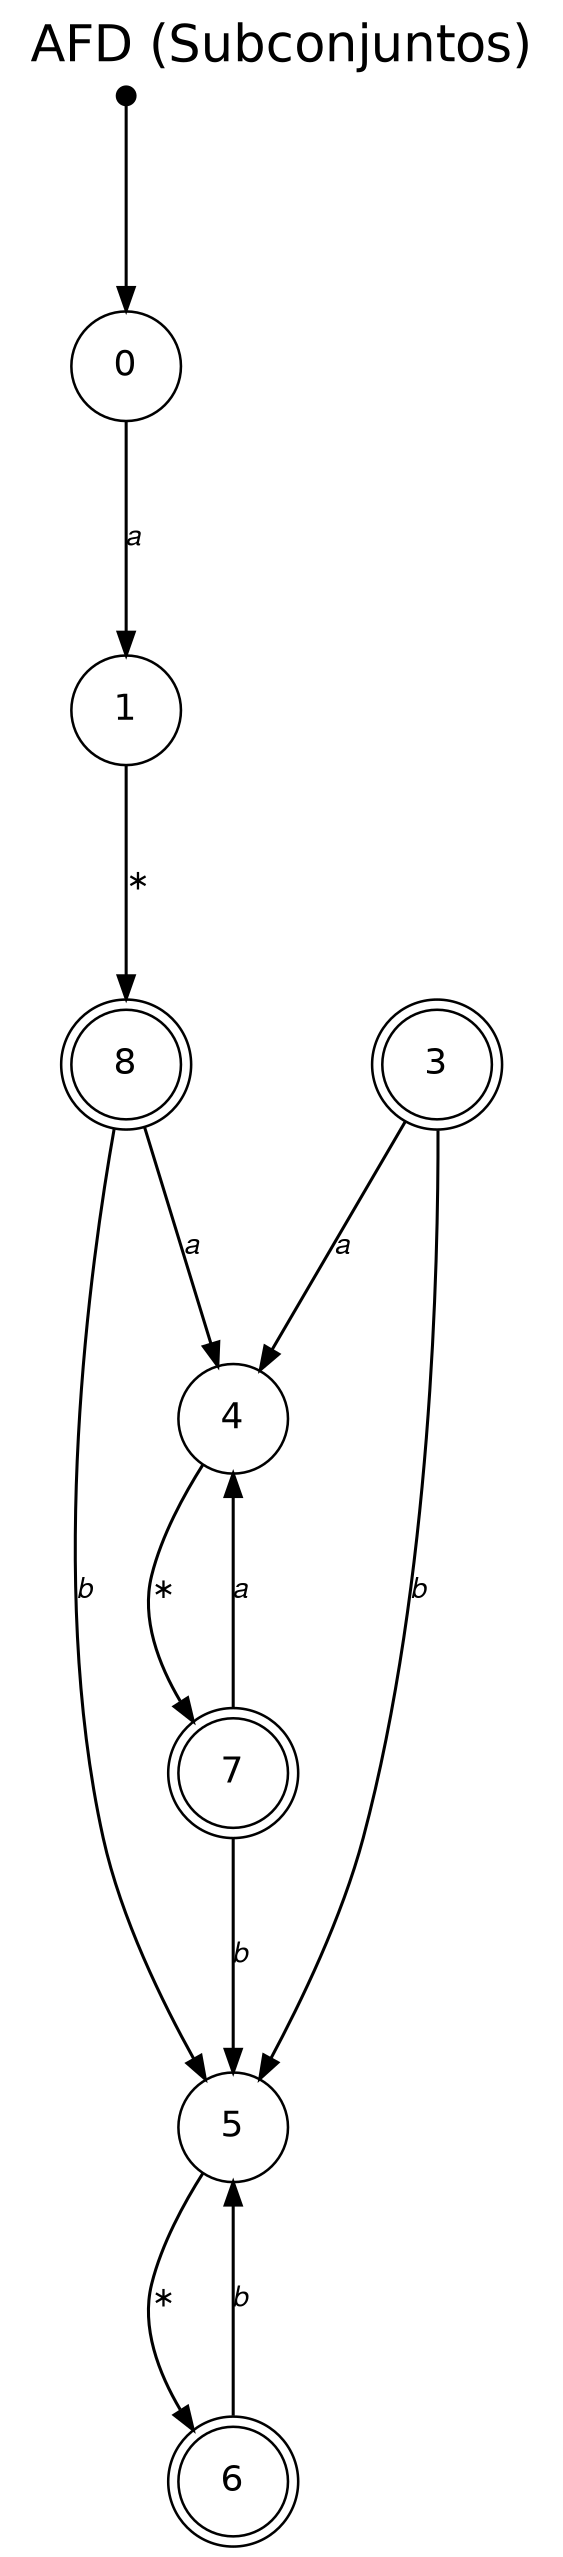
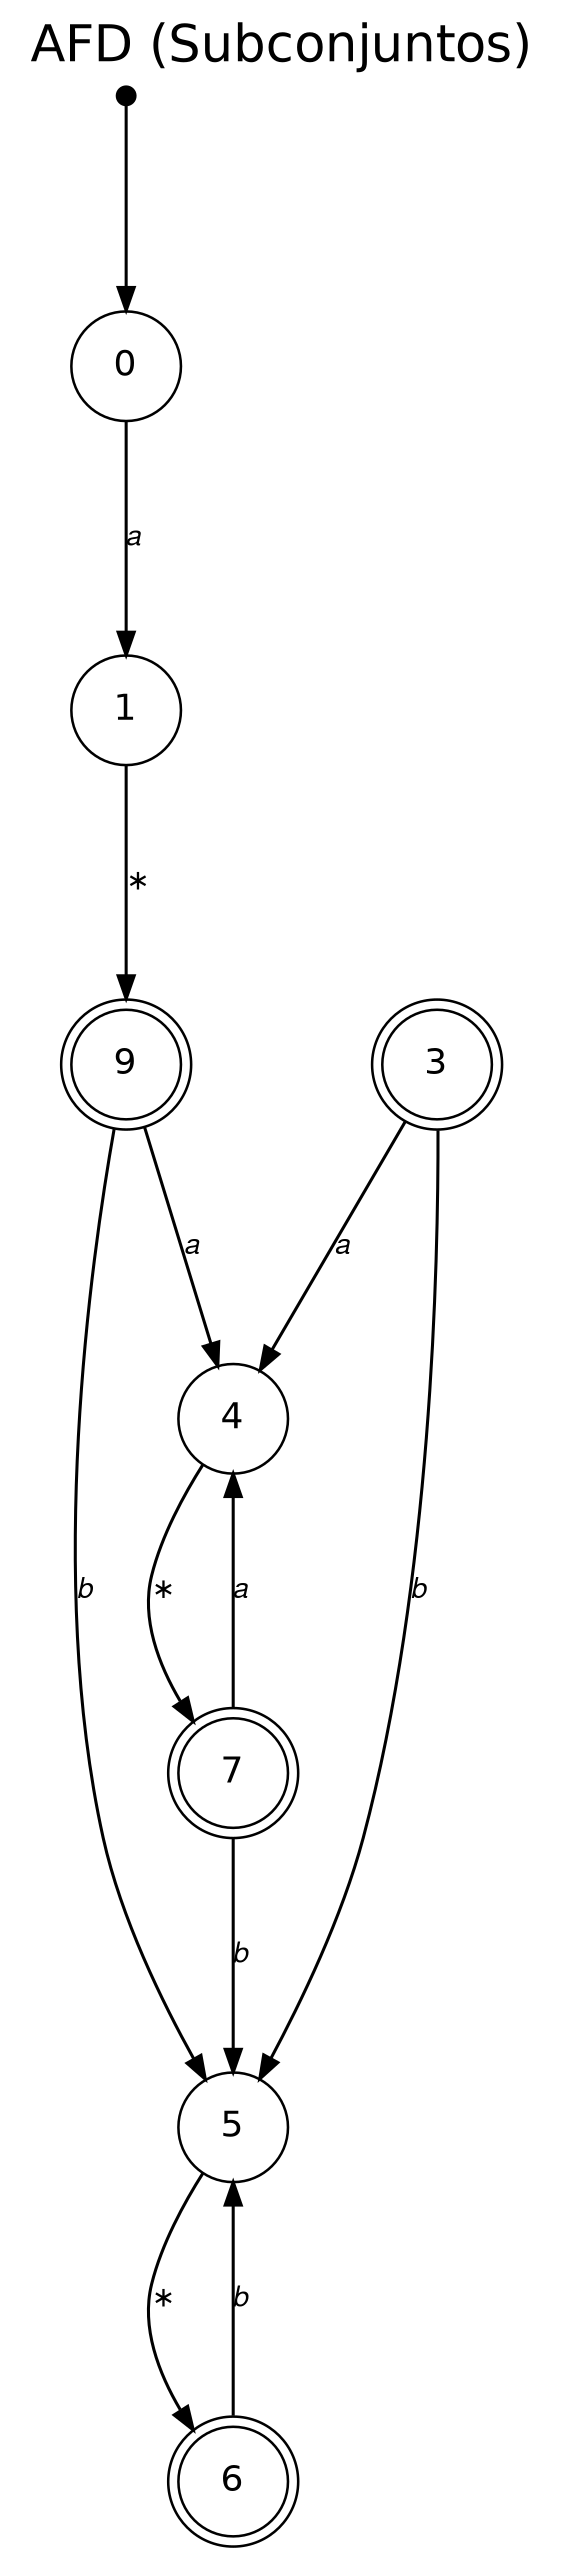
node "8": label "8" -> "9"
